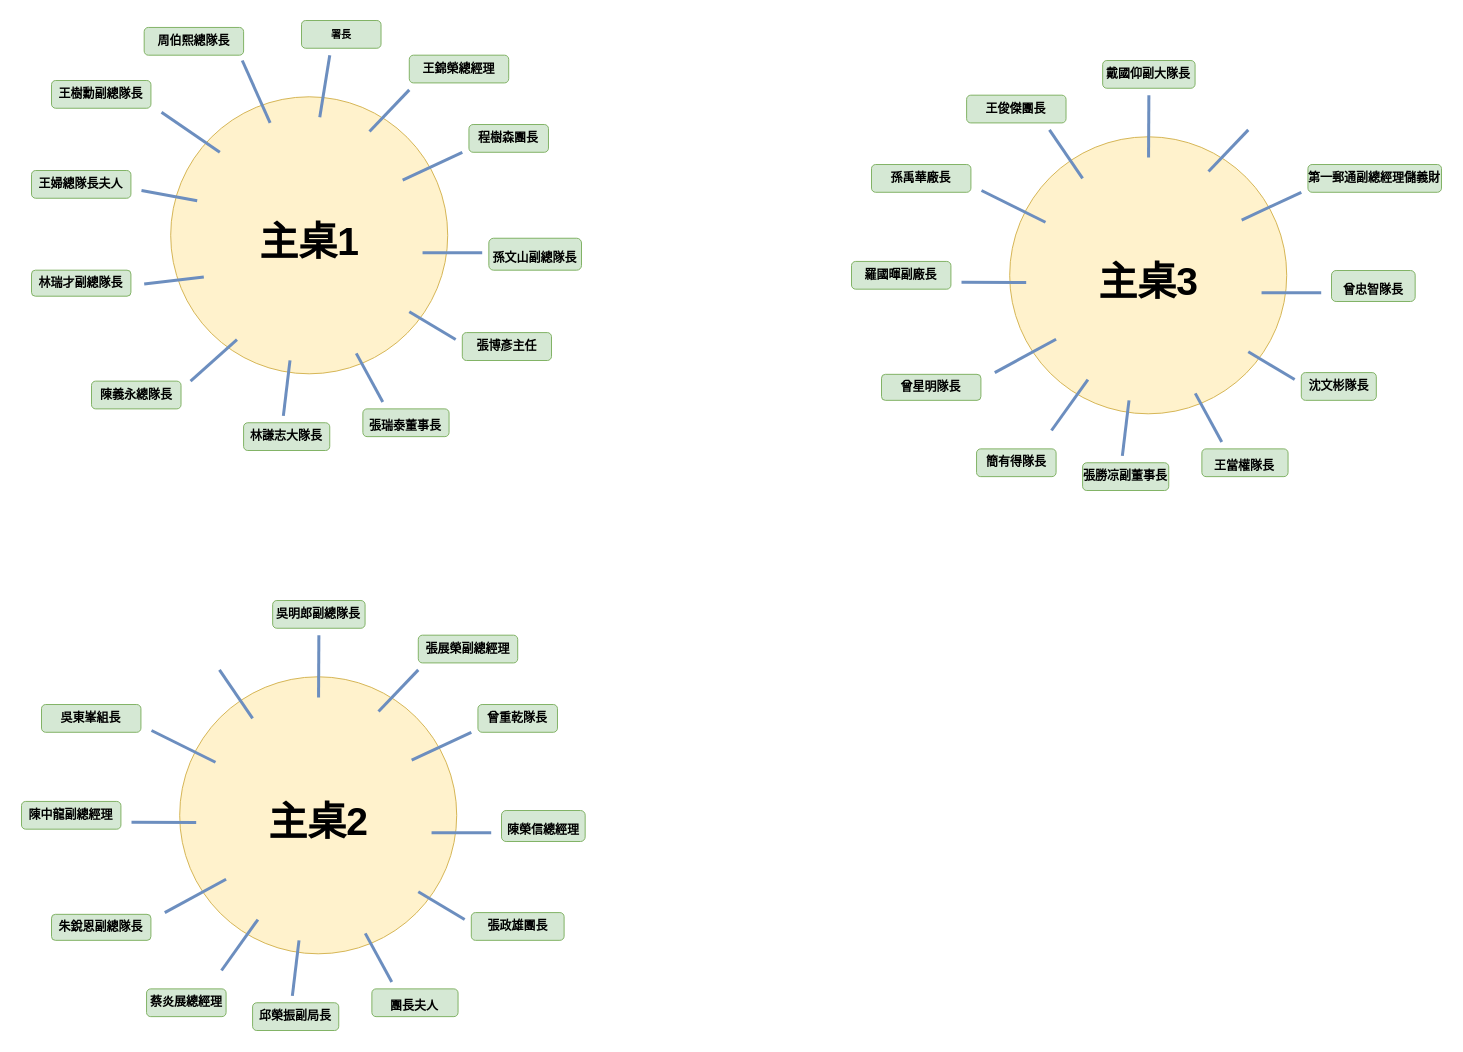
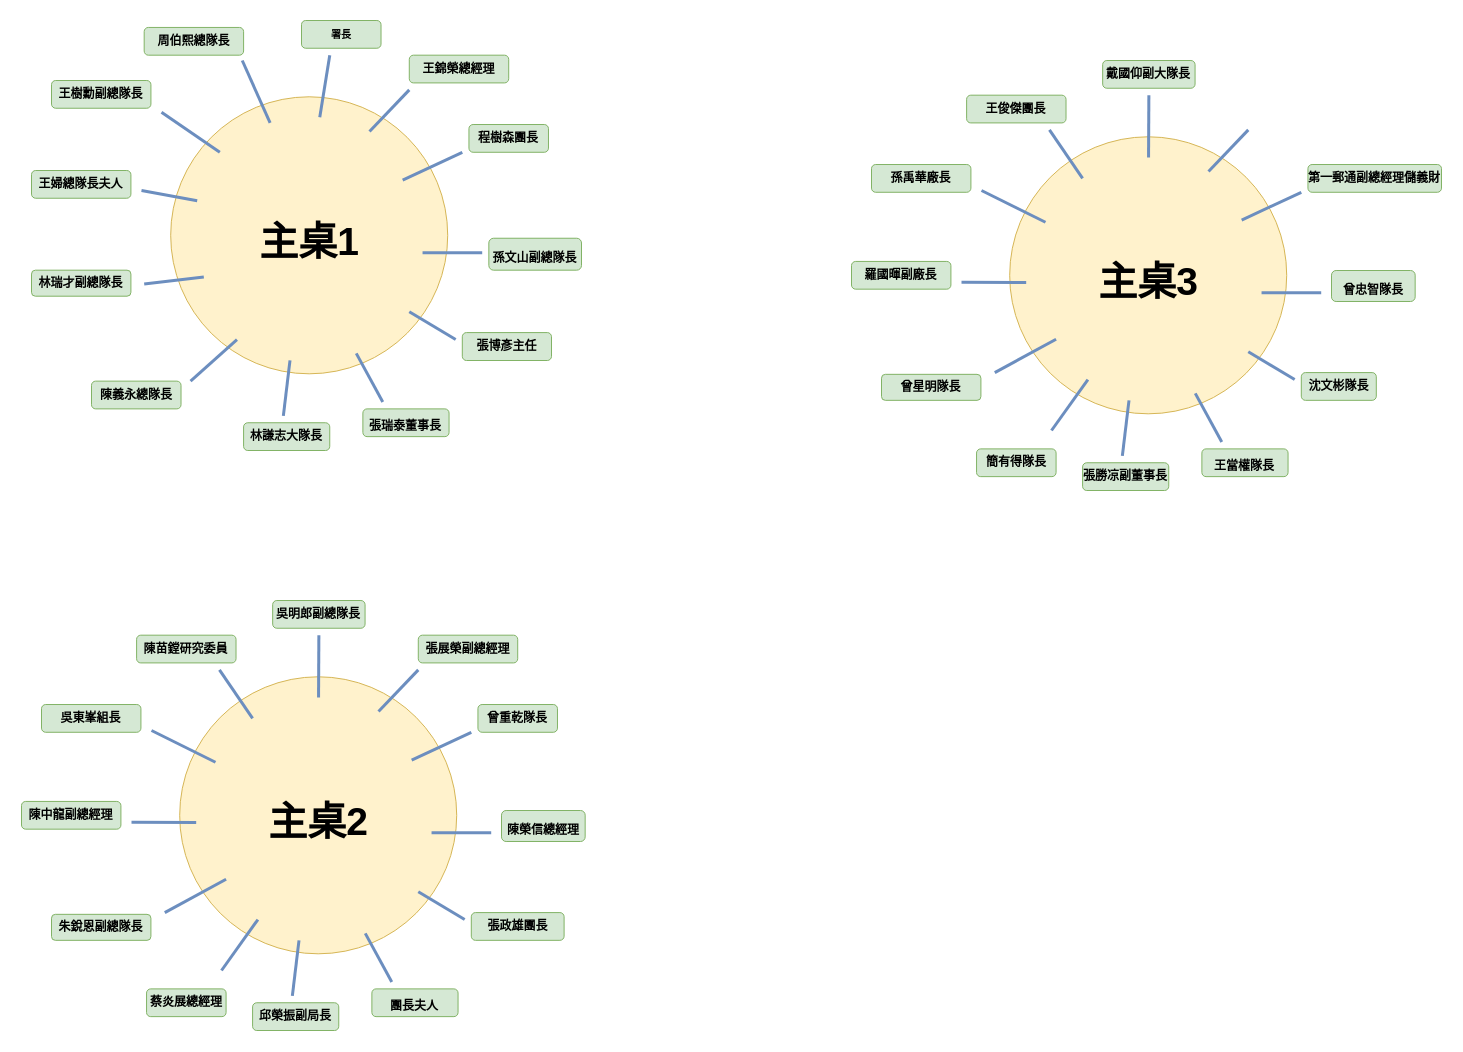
node "陳苗鏜研究委員": added
